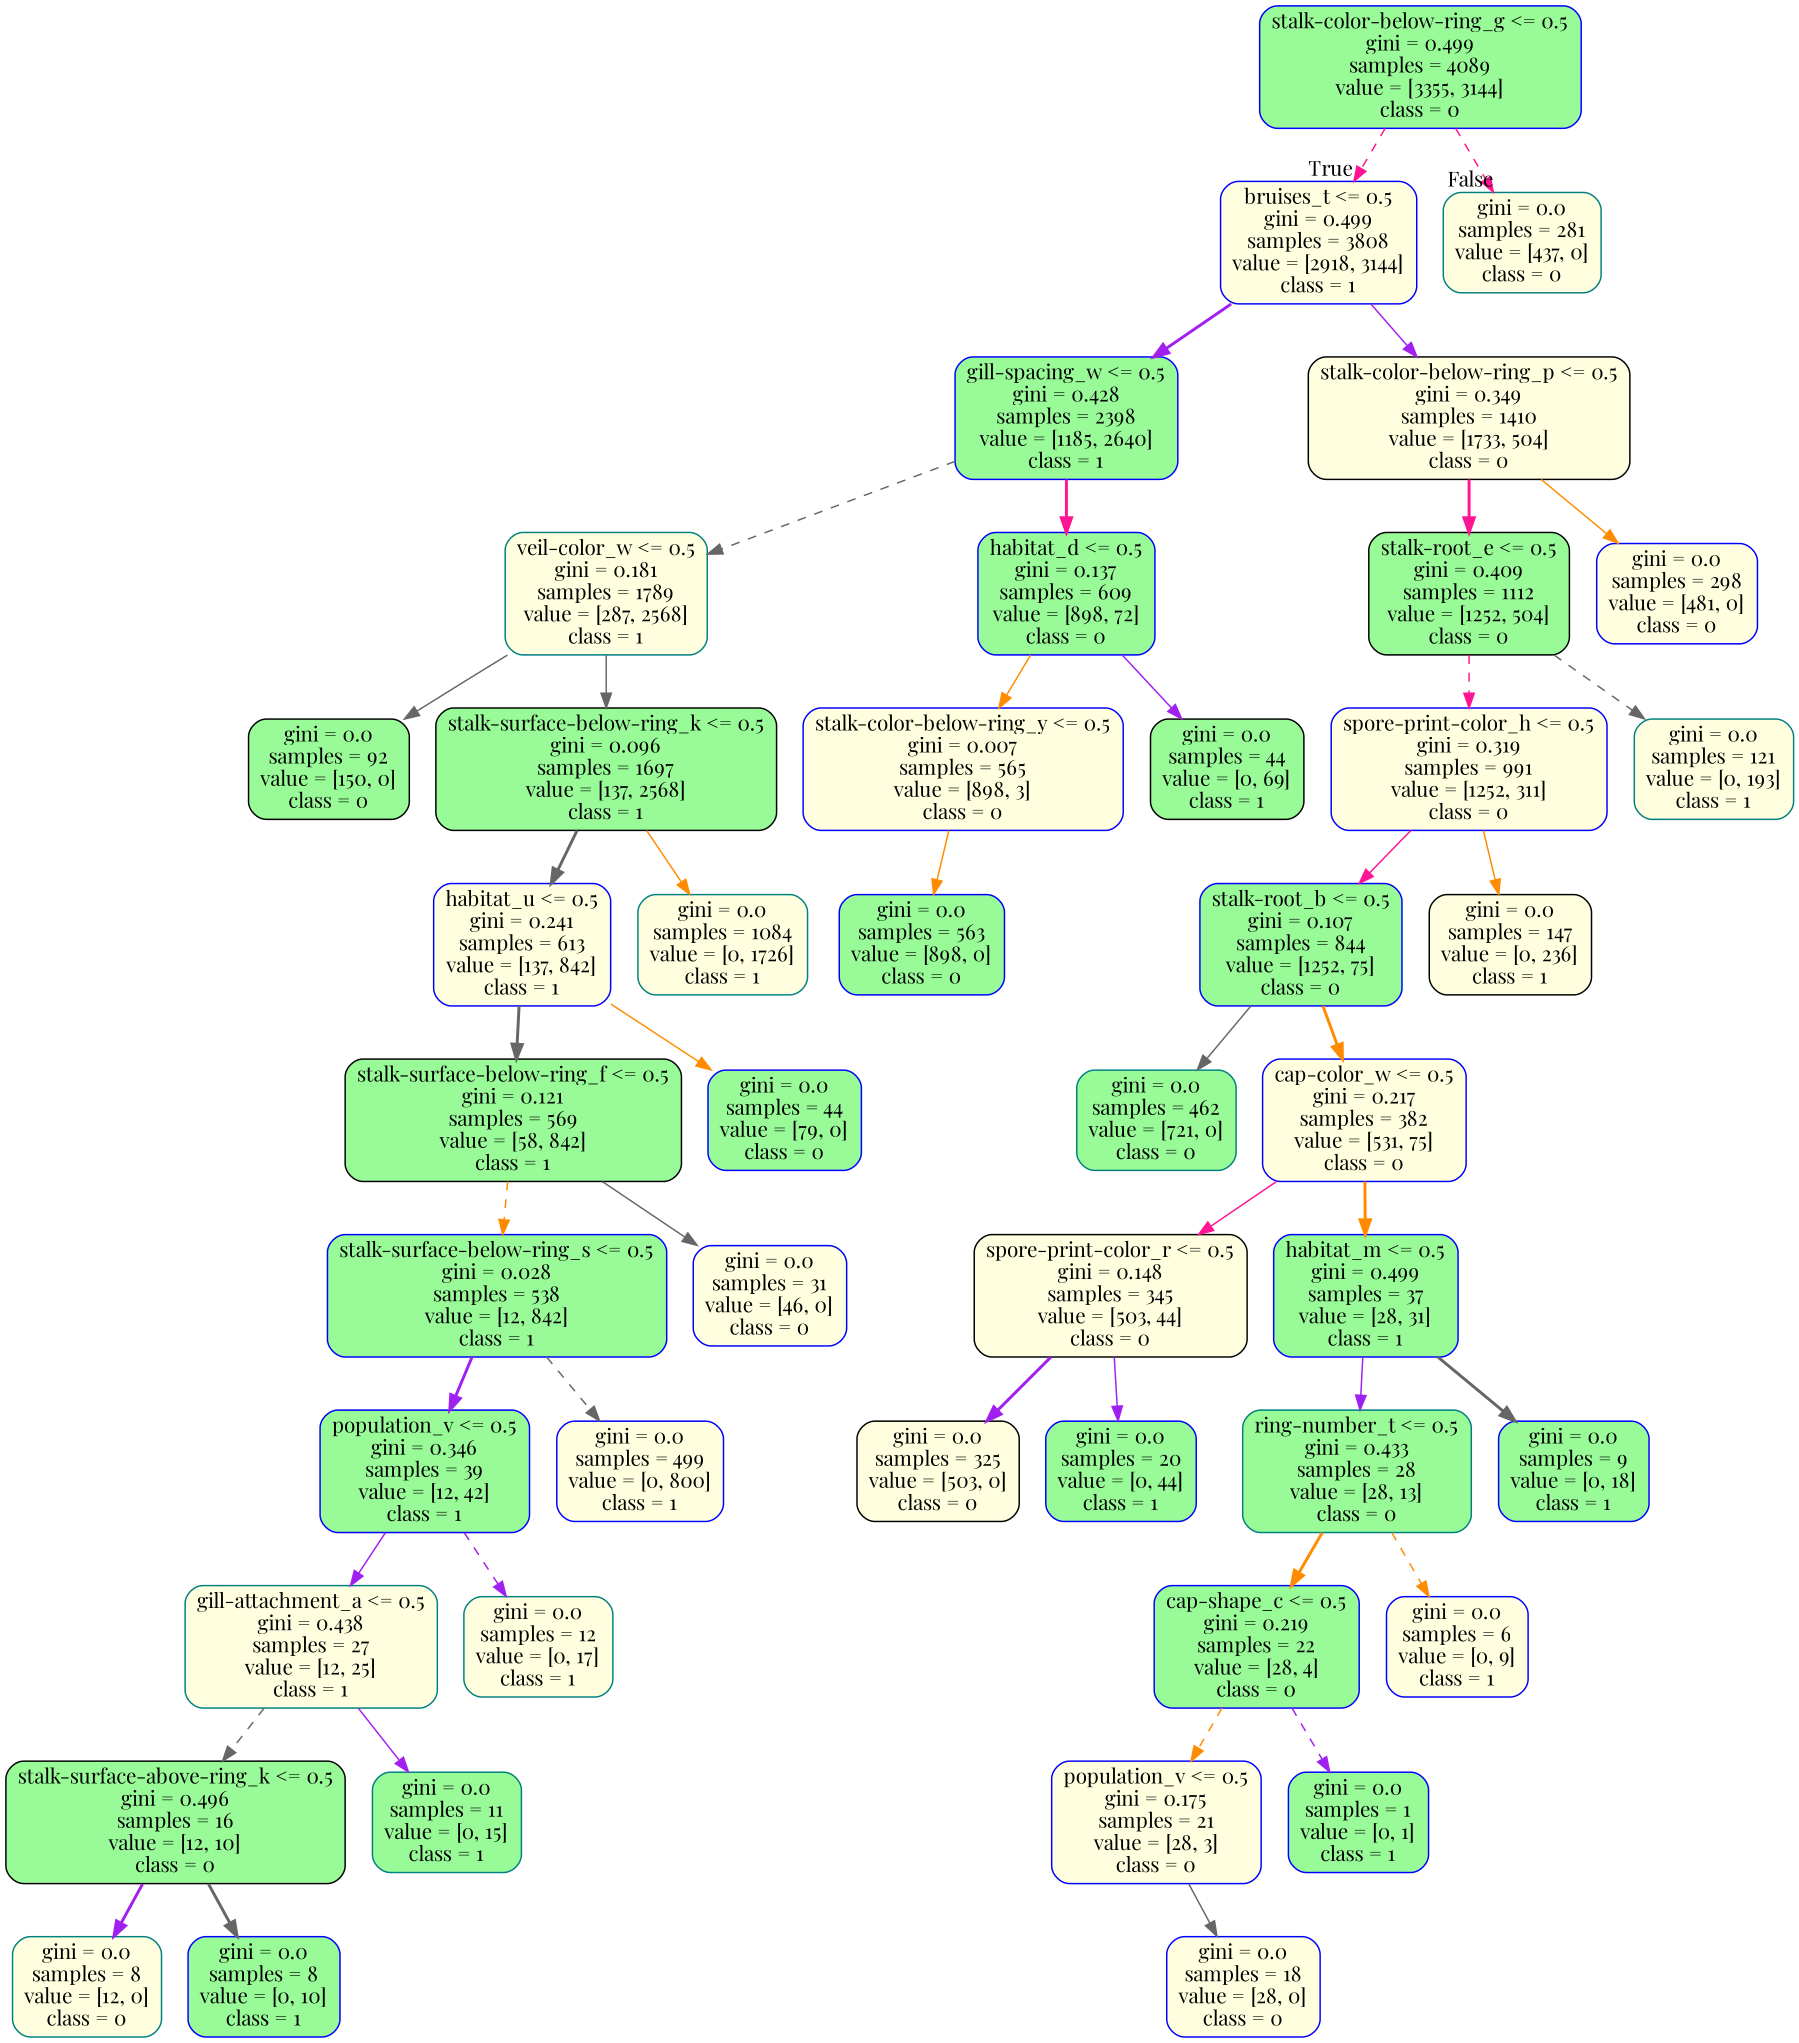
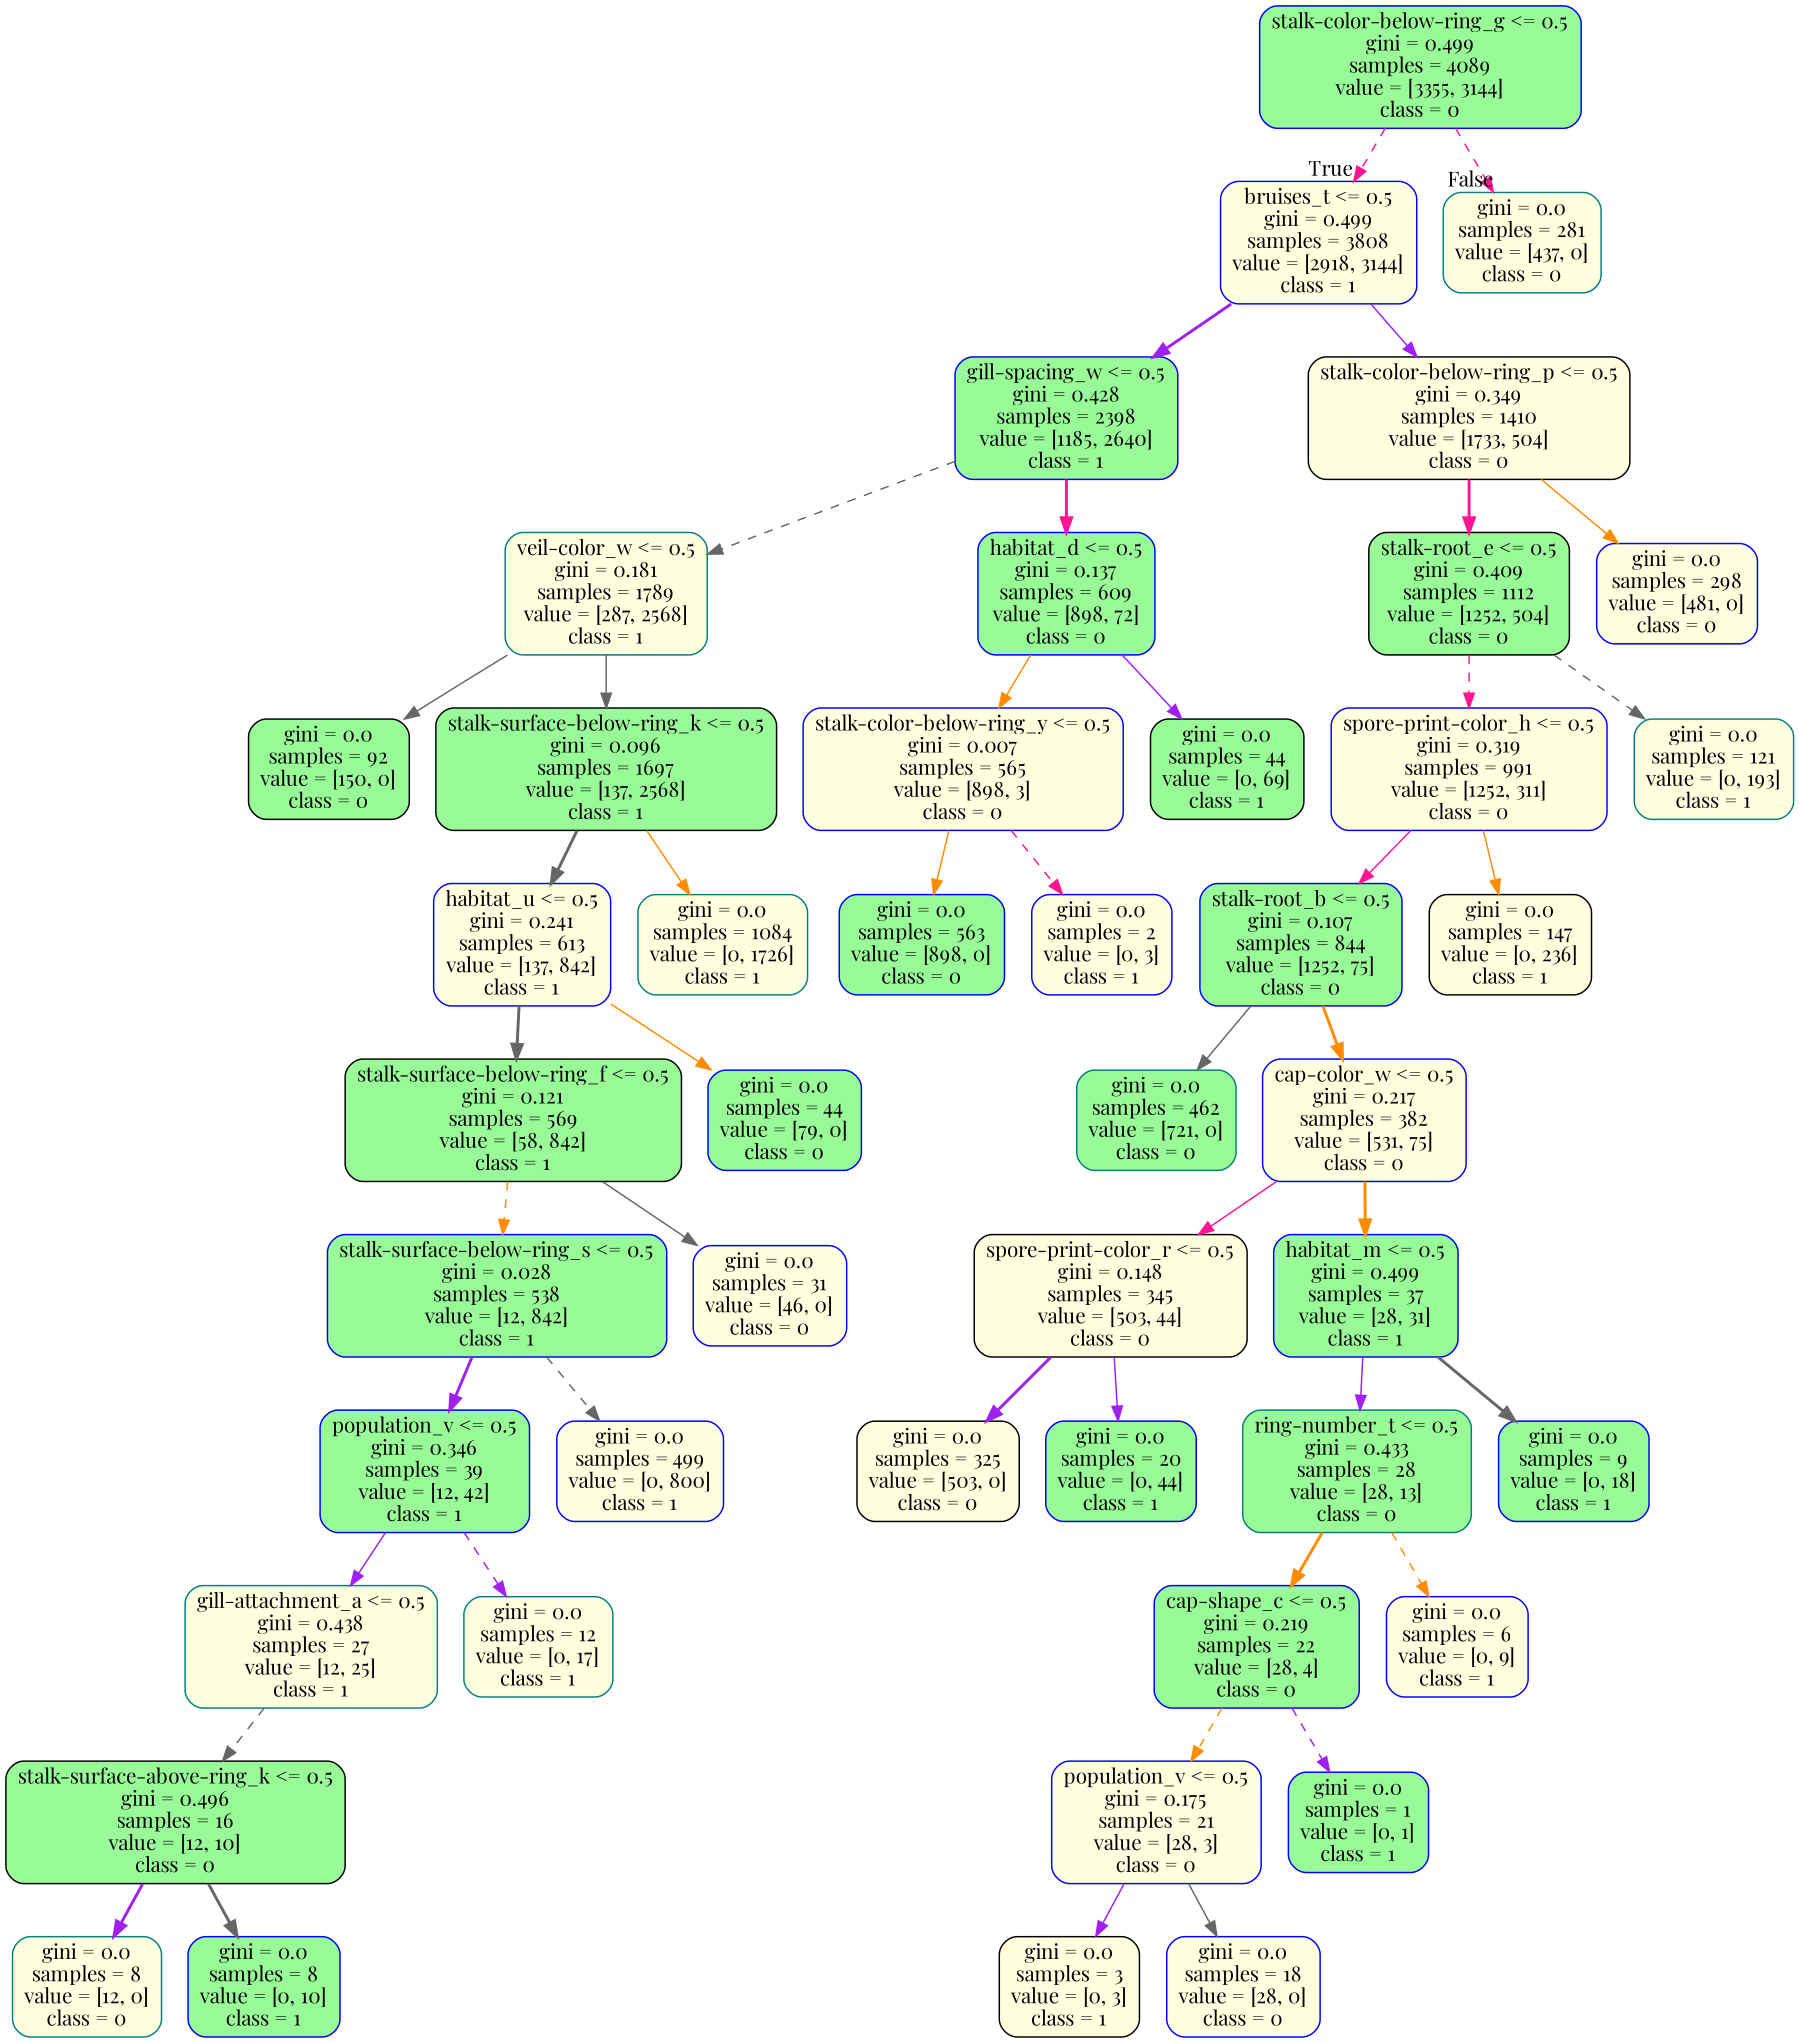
node "gini = 0.0 samples = 2 value = [0, 3] class = 1": added
node "gini = 0.0 samples = 11 value = [0, 15] class = 1": removed
node "gini = 0.0 samples = 3 value = [0, 3] class = 1": added
